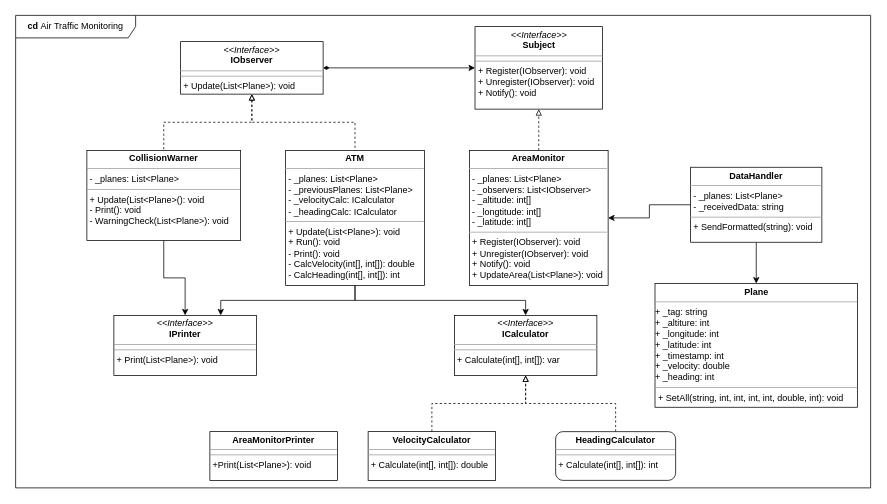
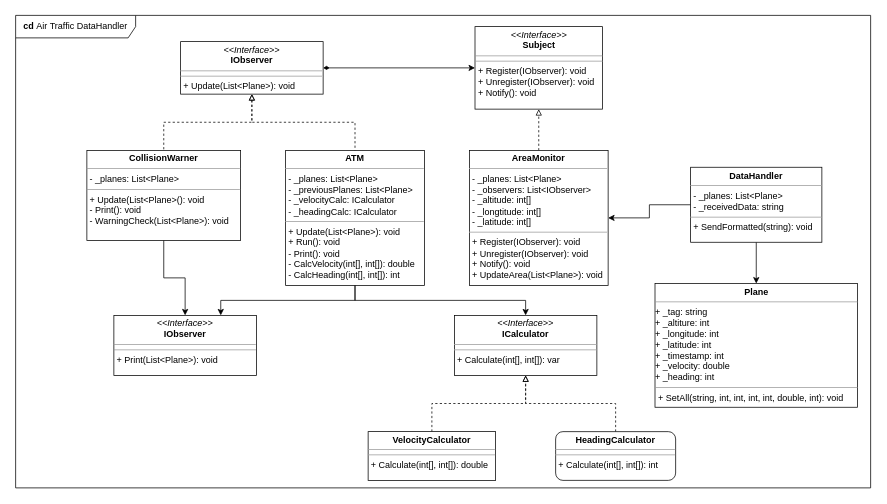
node "cd Air Traffic Monitoring": label "cd Air Traffic Monitoring" -> "cd Air Traffic DataHandler"
node "<<Interface>> IPrinter + Print(List<Plane>): void": label "<<Interface>> IPrinter + Print(List<Plane>): void" -> "<<Interface>> IObserver + Print(List<Plane>): void"
node "AreaMonitorPrinter +Print(List<Plane>): void": removed
